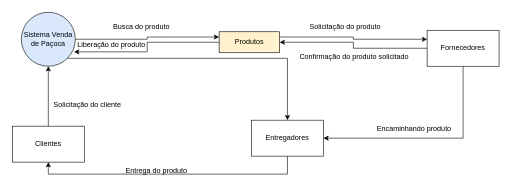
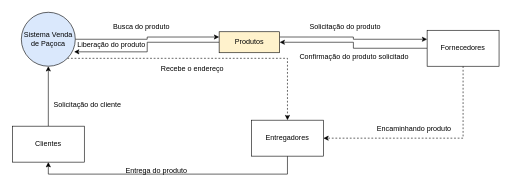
edge "Sistema Venda de Paçoca" -> "Entregadores": style solid -> dashed
node "Recebe o endereço": added
edge "Fornecedores" -> "Entregadores": style solid -> dashed
